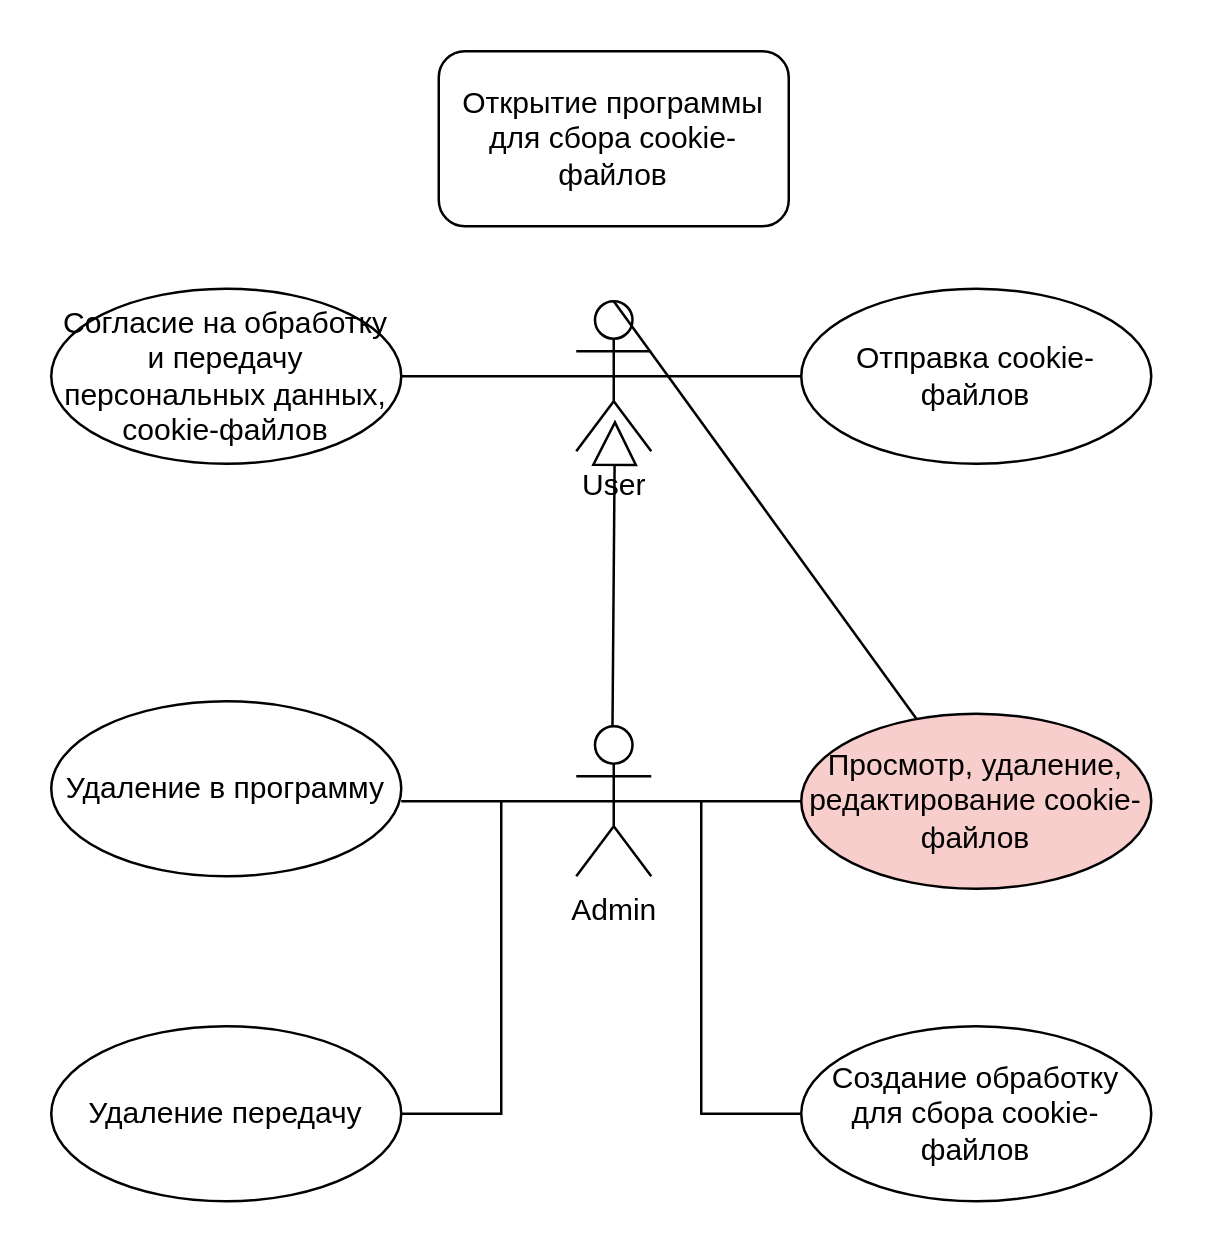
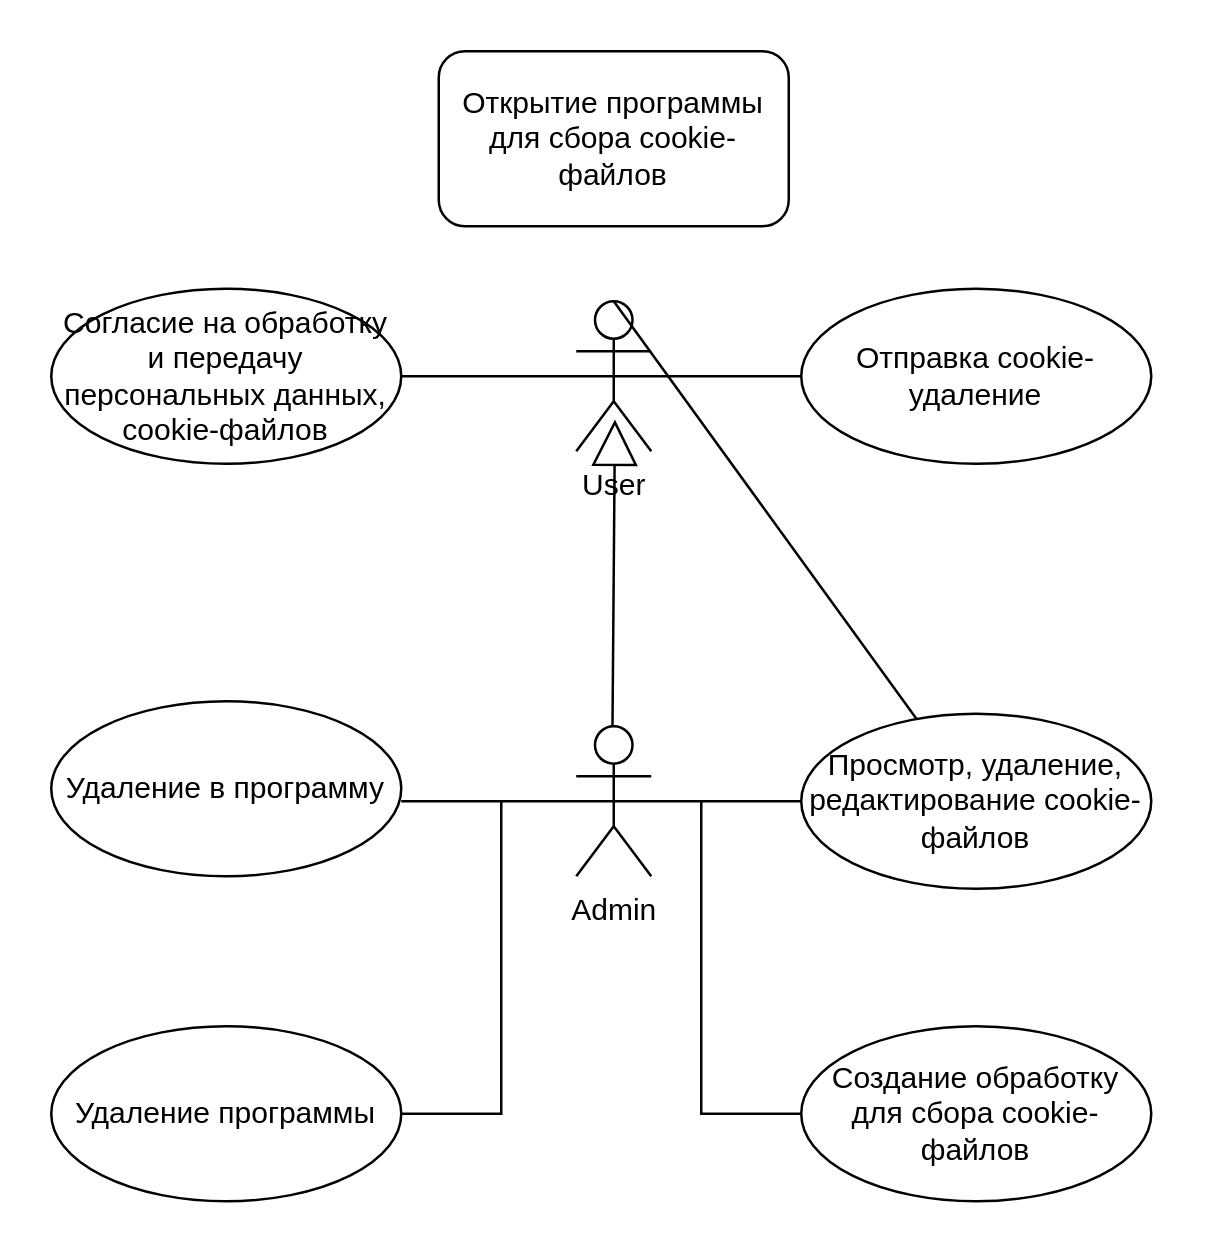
node "Отправка cookie-файлов": label "Отправка cookie-файлов" -> "Отправка cookie-удаление"
node "Просмотр, удаление, редактирование cookie-файлов": fillcolor #f8cecc -> #ffffff
node "Удаление передачу": label "Удаление передачу" -> "Удаление программы"
